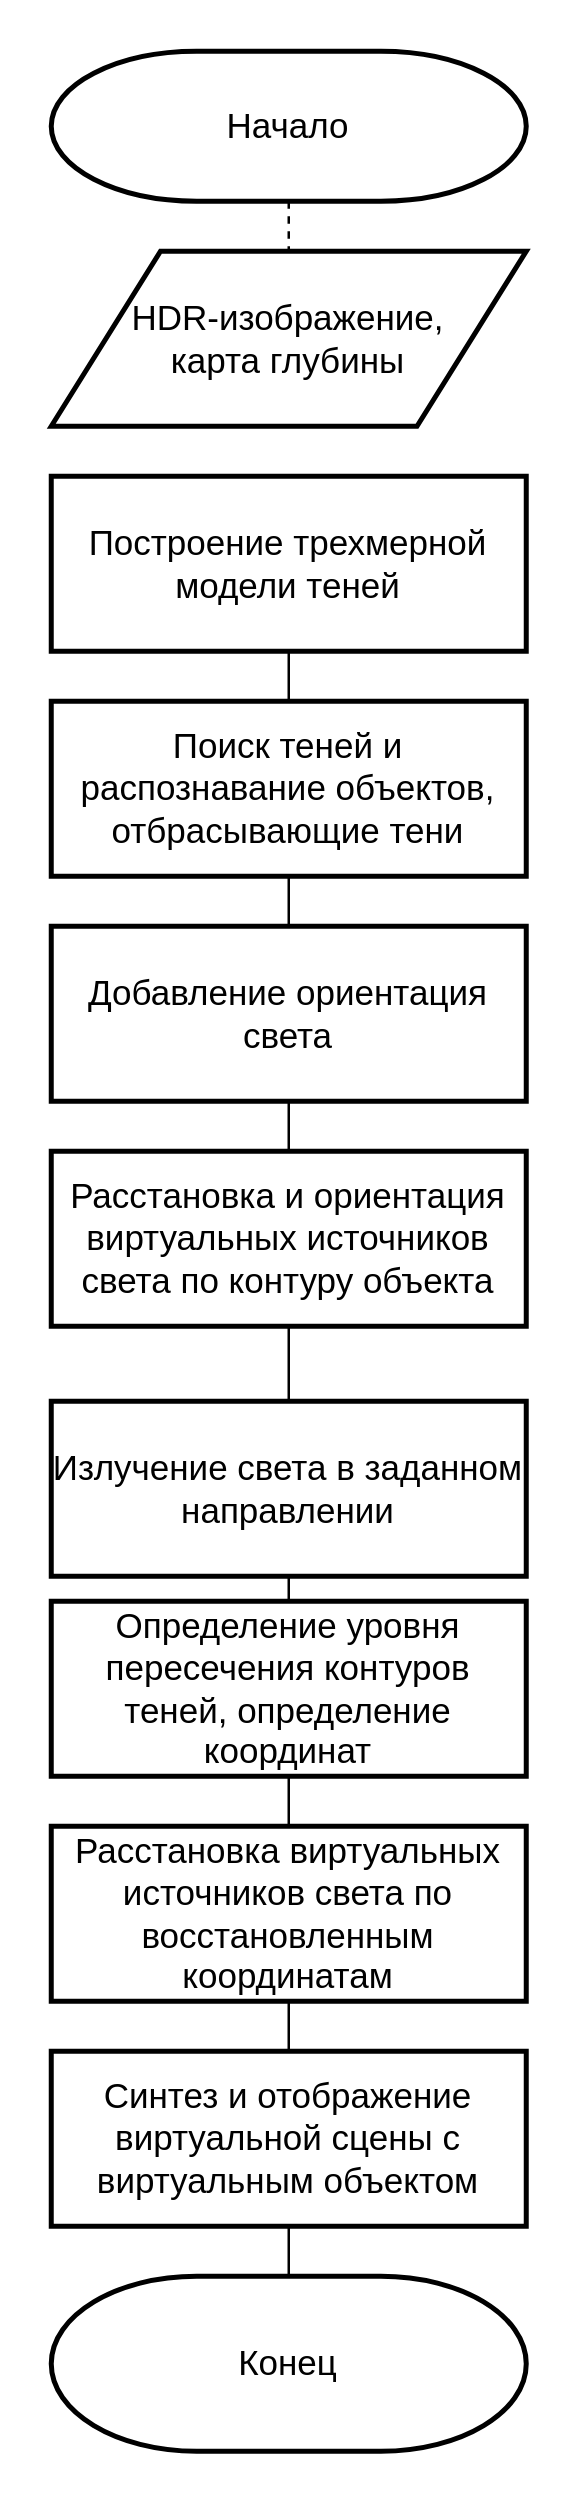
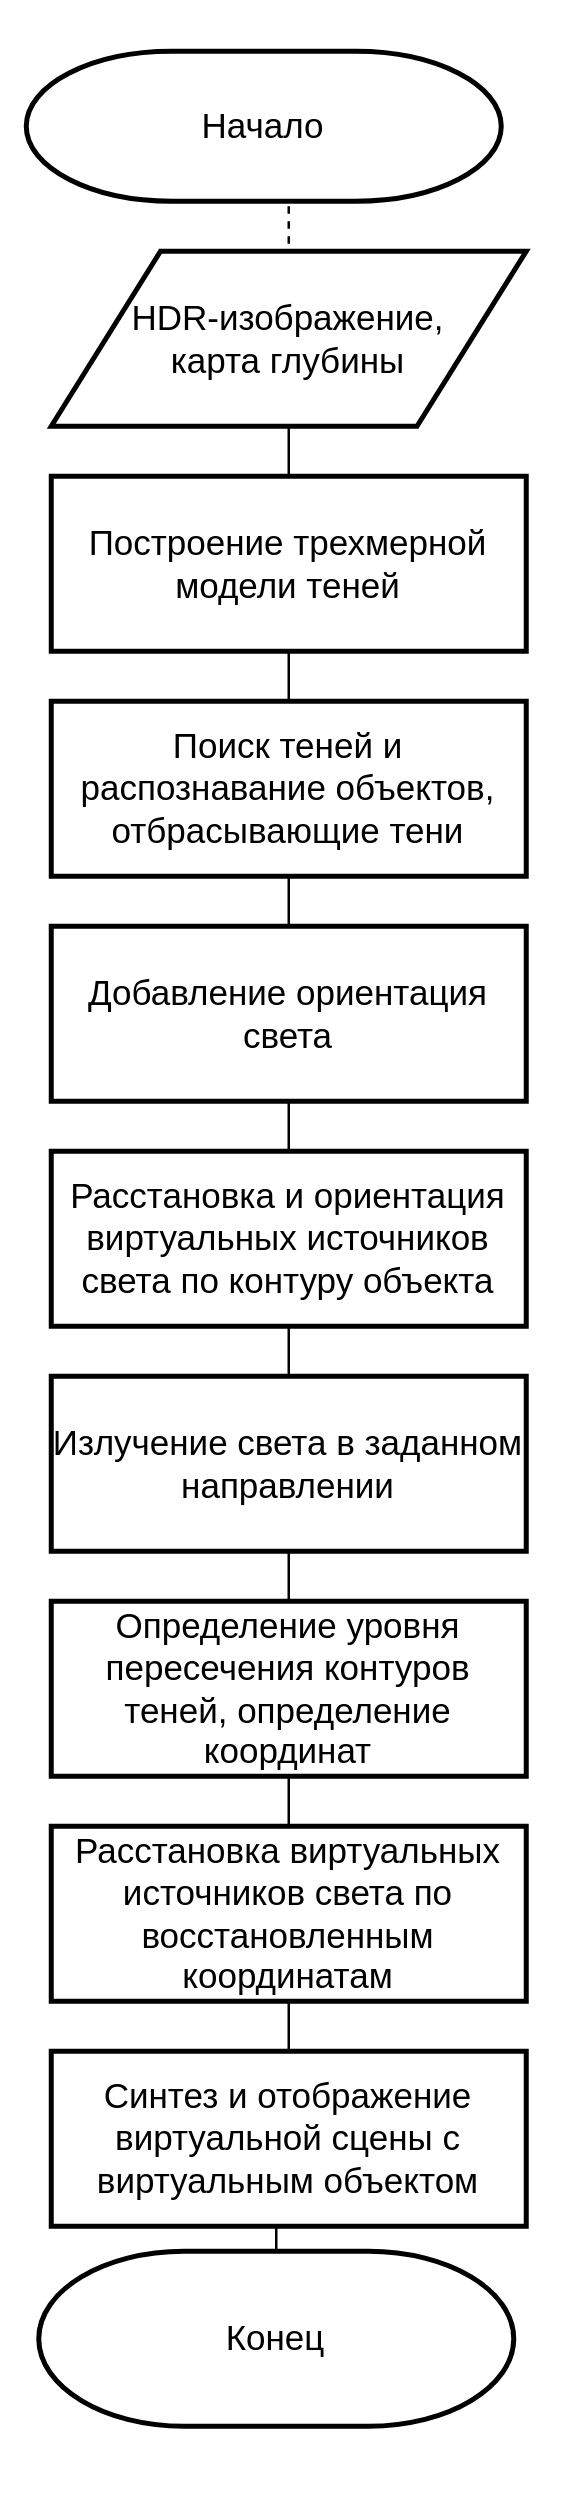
node "Начало": moved (289, 126) -> (264, 126)
edge "HDR-изображение, карта глубины" -- "Построение трехмерной модели теней": added
node "Излучение света в заданном направлении": moved (289, 1489) -> (289, 1464)
node "Конец": moved (289, 2364) -> (276, 2339)
